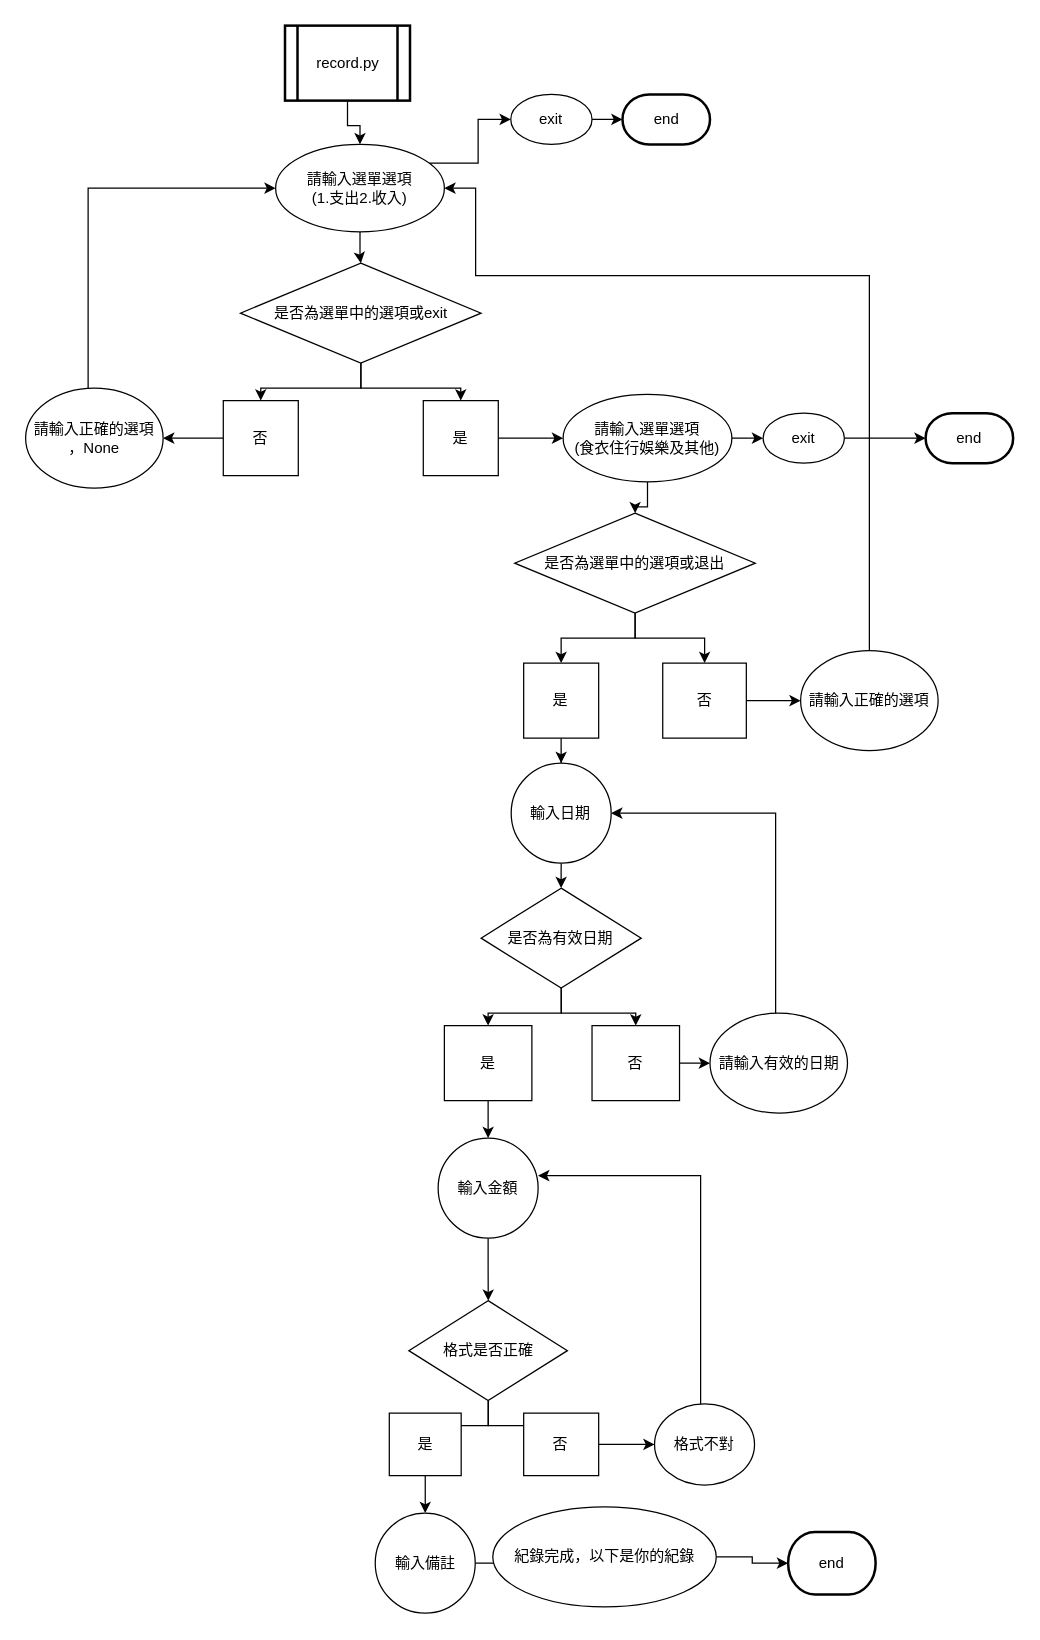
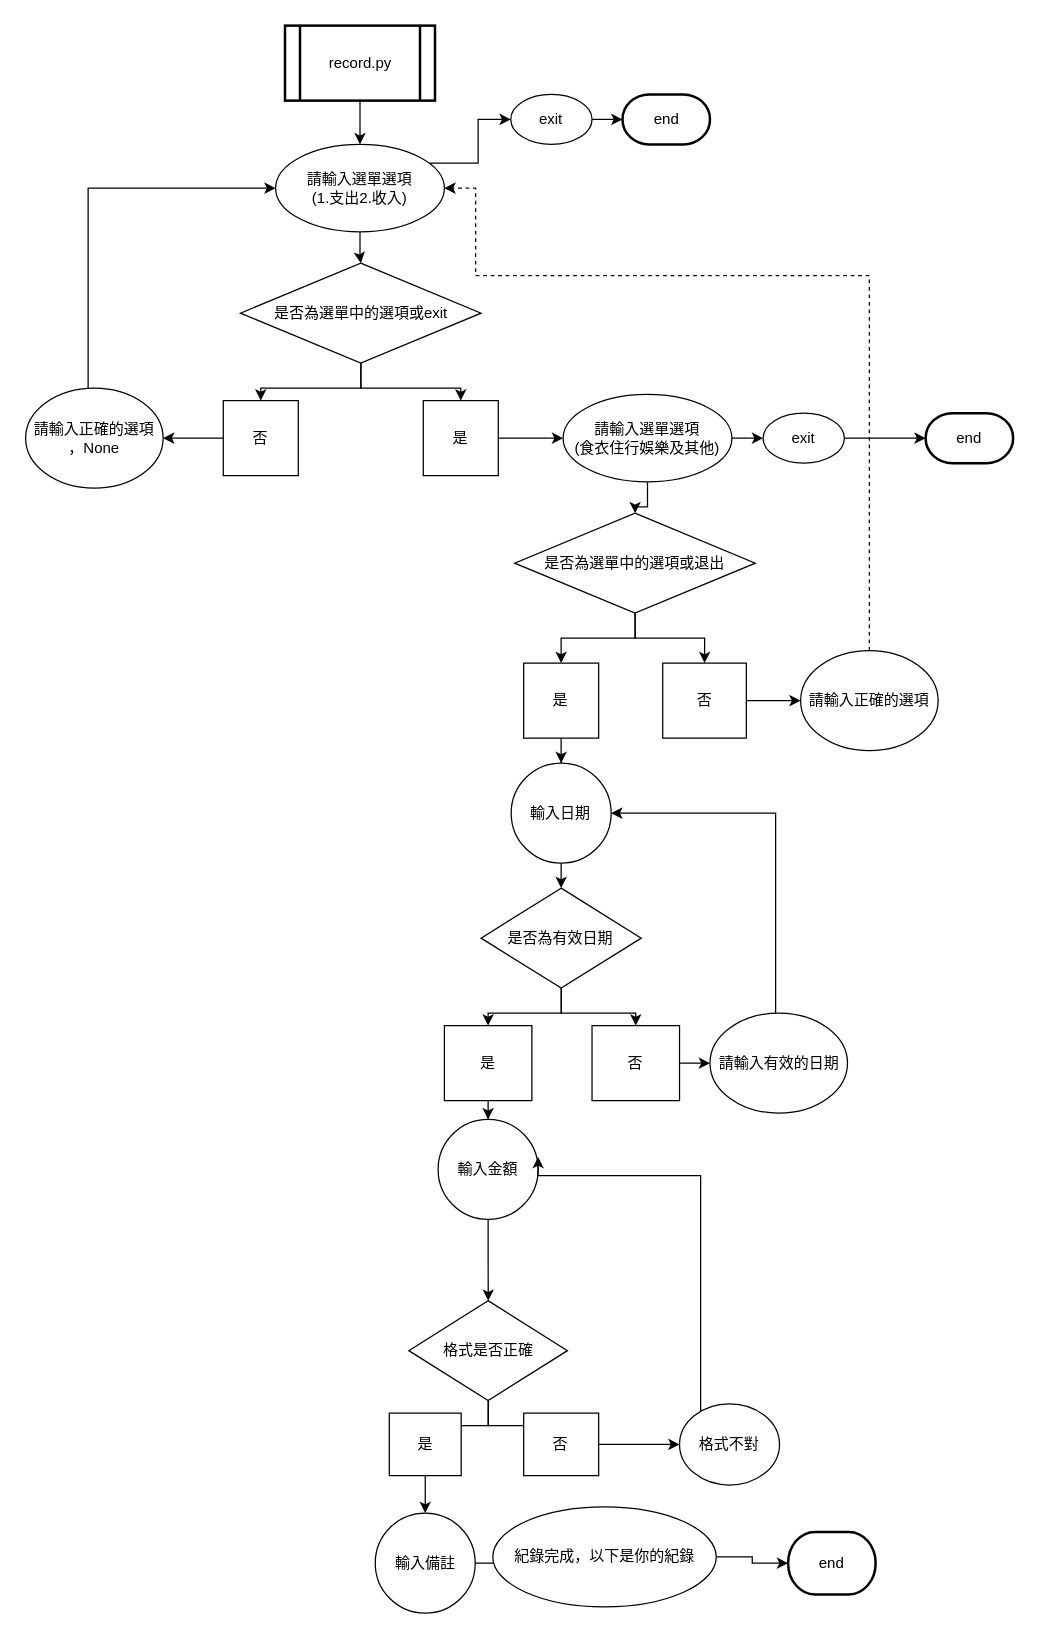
node "record.py": size 125x75 -> 150x75
edge "請輸入正確的選項" -> "請輸入選單選項 (1.支出2.收入)": style solid -> dashed
node "輸入金額": moved (488, 1188) -> (488, 1169)
node "格式不對": moved (705, 1444) -> (730, 1444)
